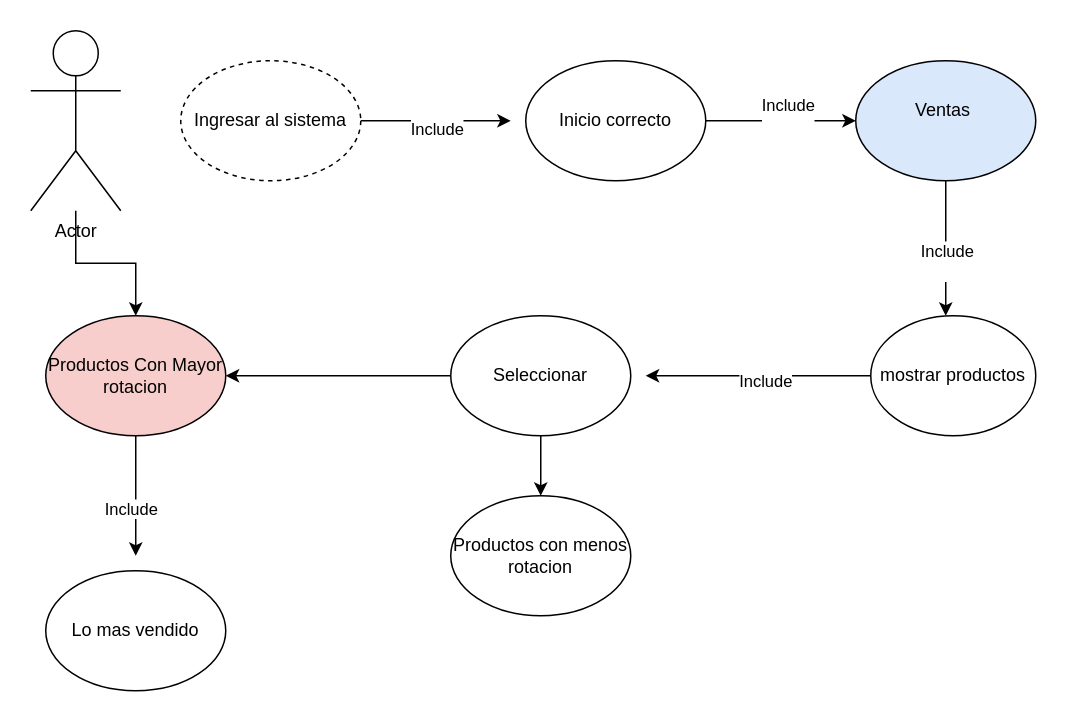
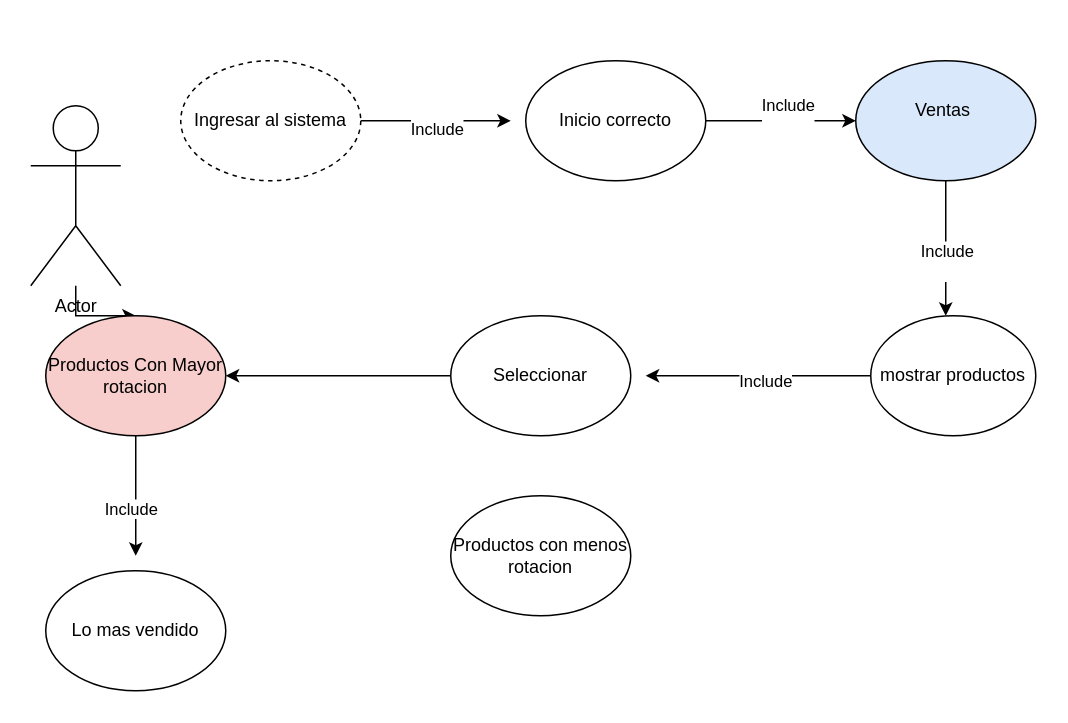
node "Actor": moved (76, 121) -> (76, 196)
edge "Seleccionar" -> "Productos con menos rotacion": removed
